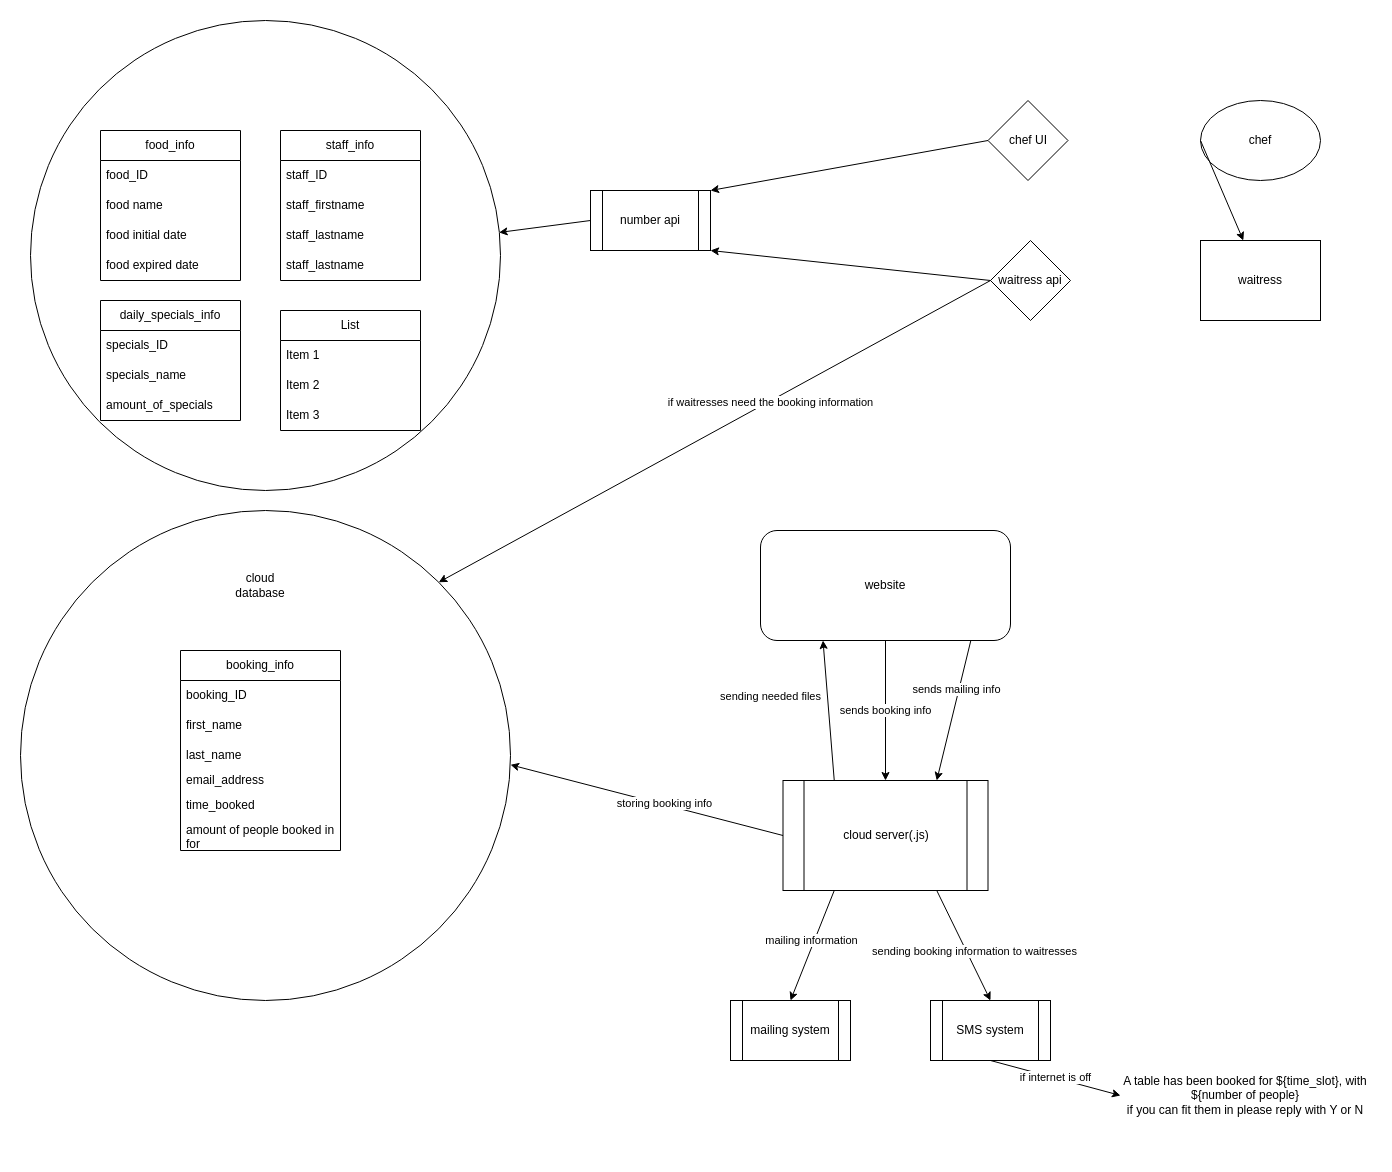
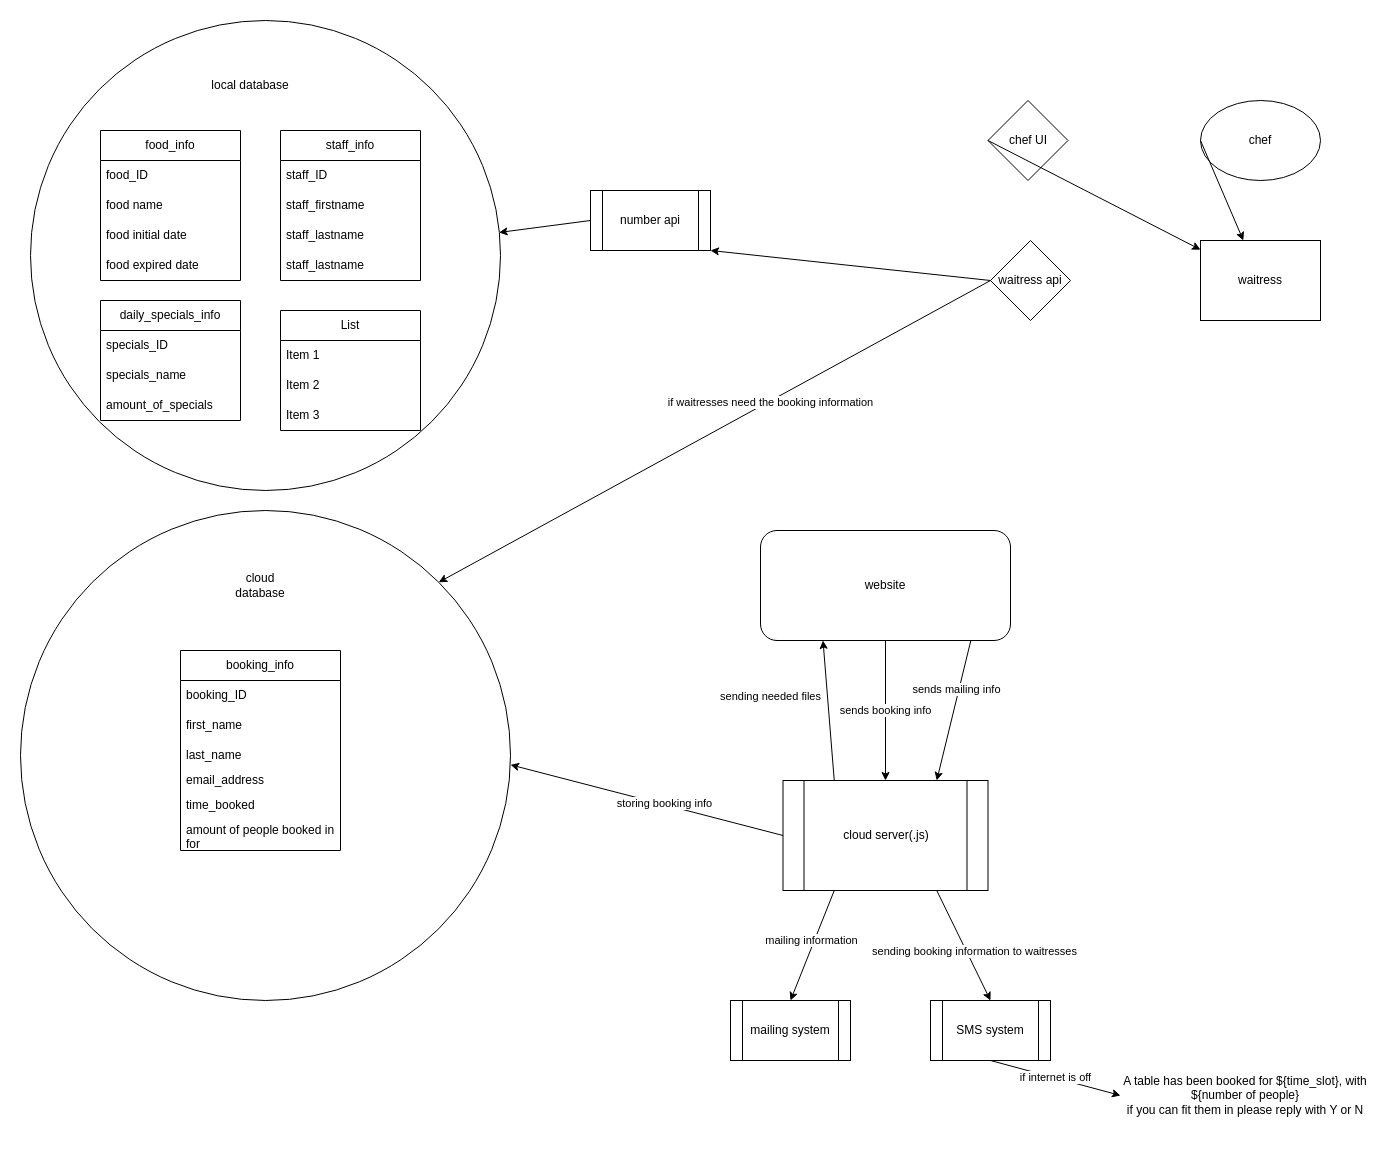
node "local database": added
edge "chef UI" -> "number api": now "chef UI" -> "waitress"
